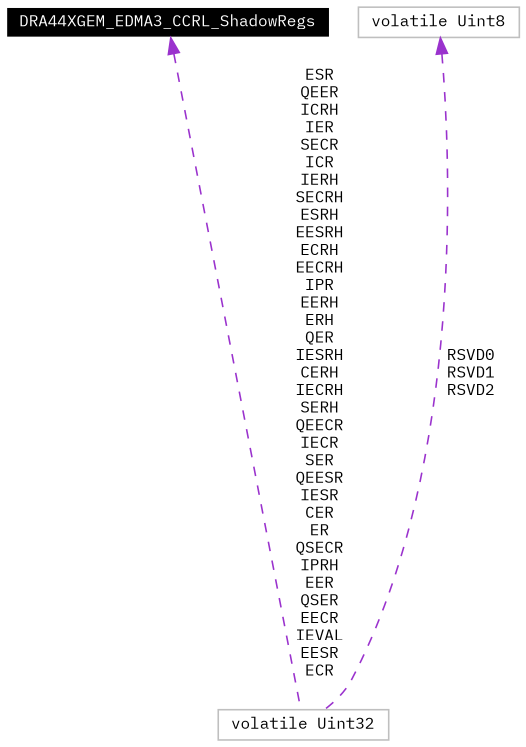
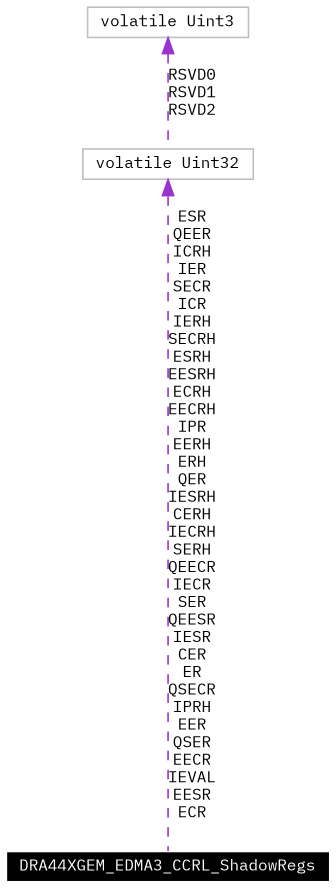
node "volatile Uint8": label "volatile Uint8" -> "volatile Uint3"
edge "volatile Uint32" -> "DRA44XGEM_EDMA3_CCRL_ShadowRegs": reversed
